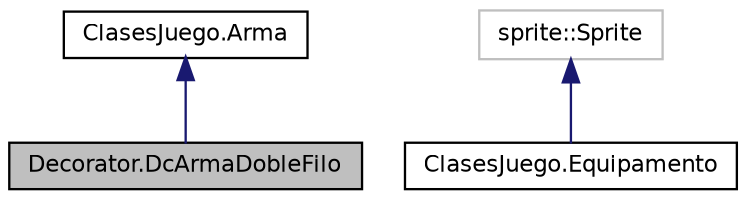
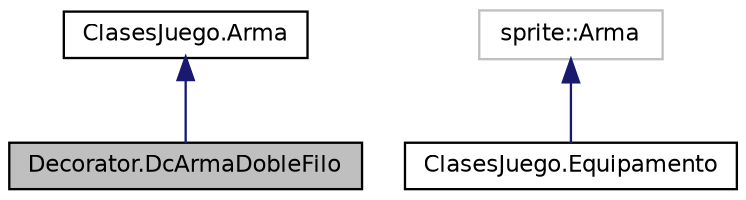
node "sprite::Sprite": label "sprite::Sprite" -> "sprite::Arma"
